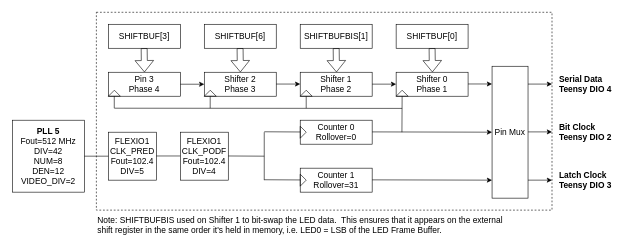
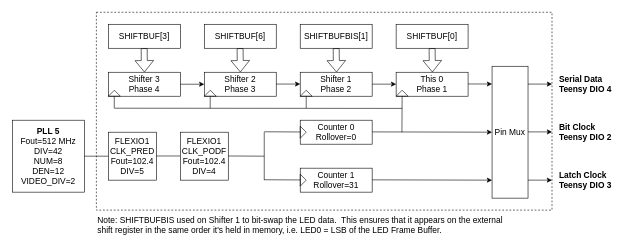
node "Pin 3 Phase 4": label "Pin 3 Phase 4" -> "Shifter 3 Phase 4"
node "Shifter 0 Phase 1": label "Shifter 0 Phase 1" -> "This 0 Phase 1"
